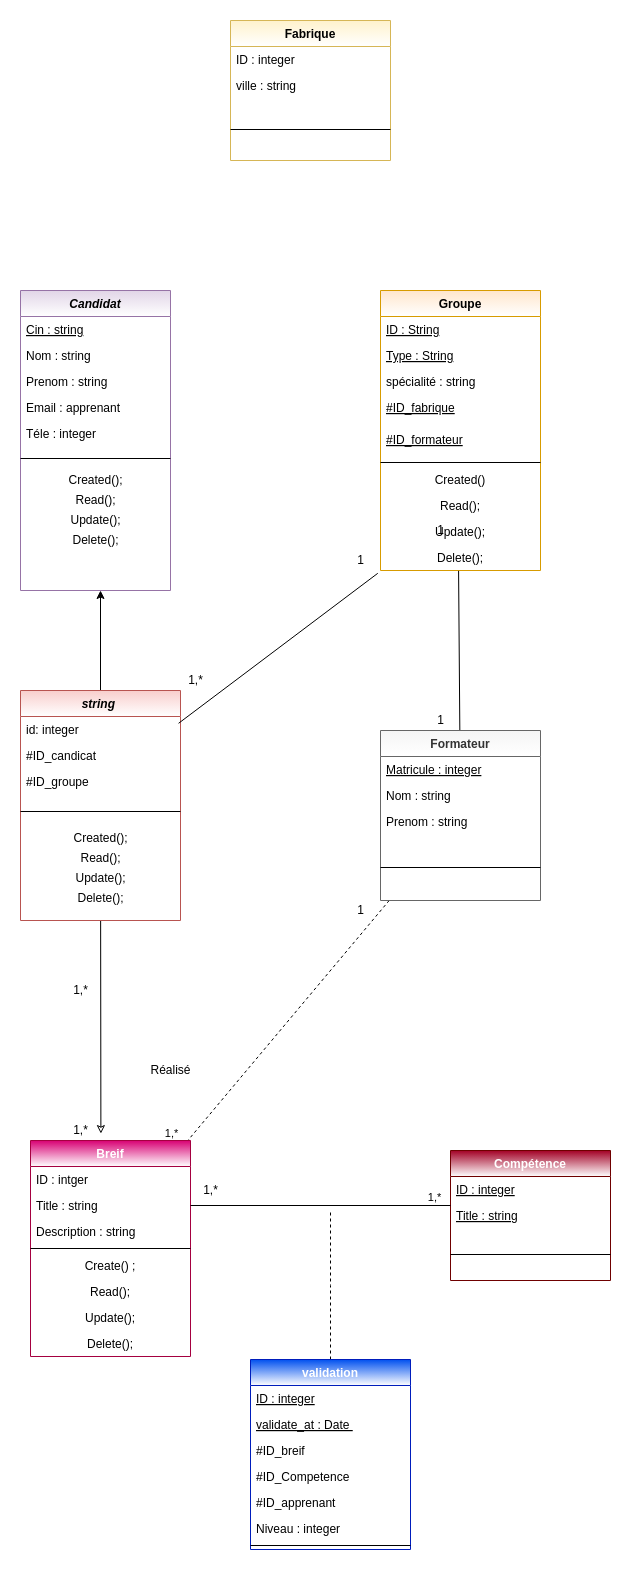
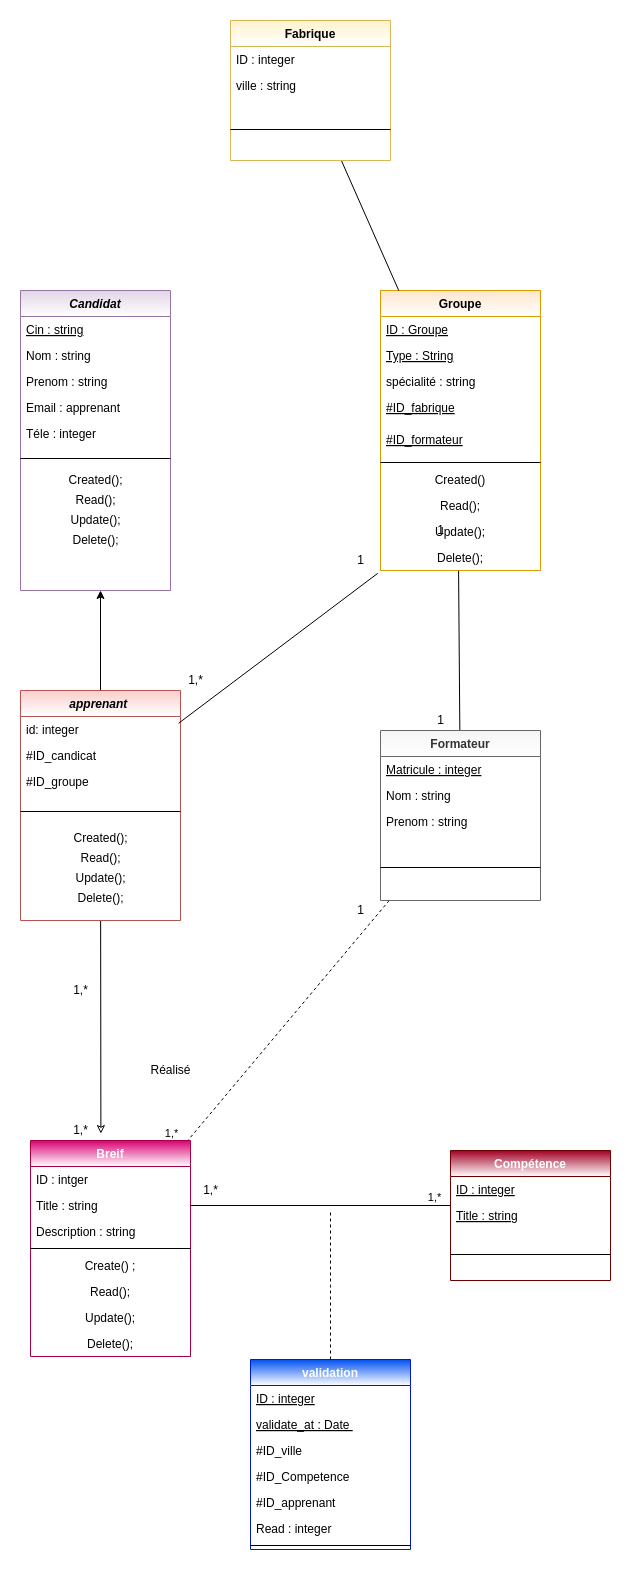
edge "Fabrique" -- "Groupe": added
node "ID : String": label "ID : String" -> "ID : Groupe"
node "string": label "string" -> "apprenant"
node "#ID_breif": label "#ID_breif" -> "#ID_ville"
node "Niveau : integer": label "Niveau : integer" -> "Read : integer"
